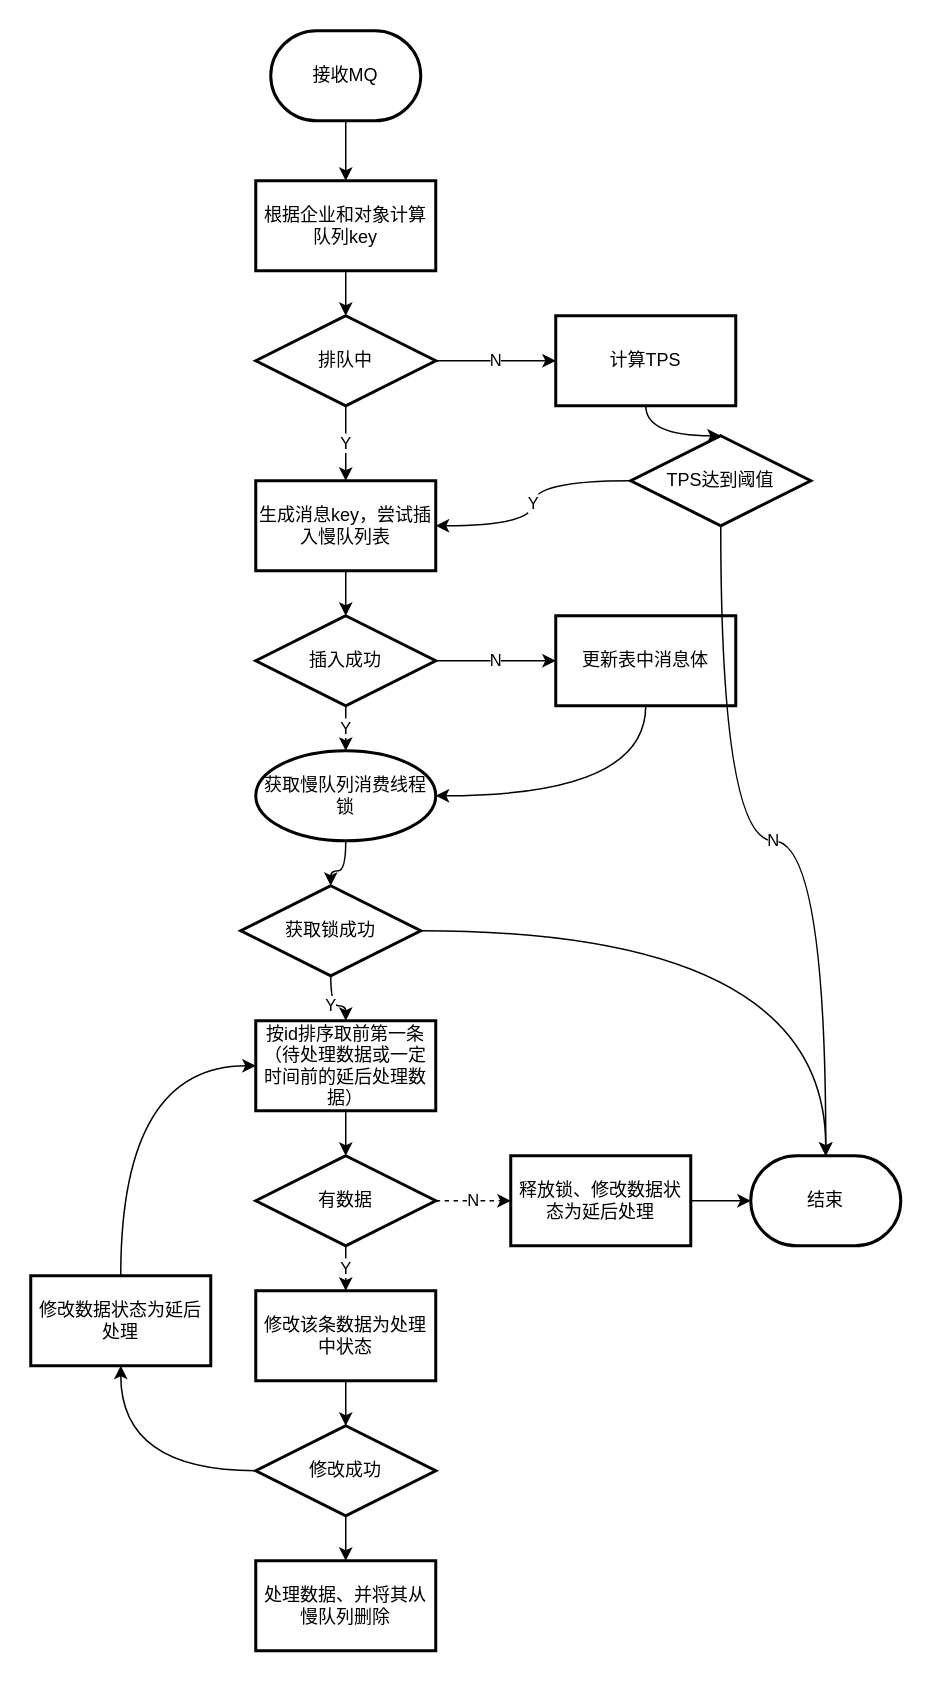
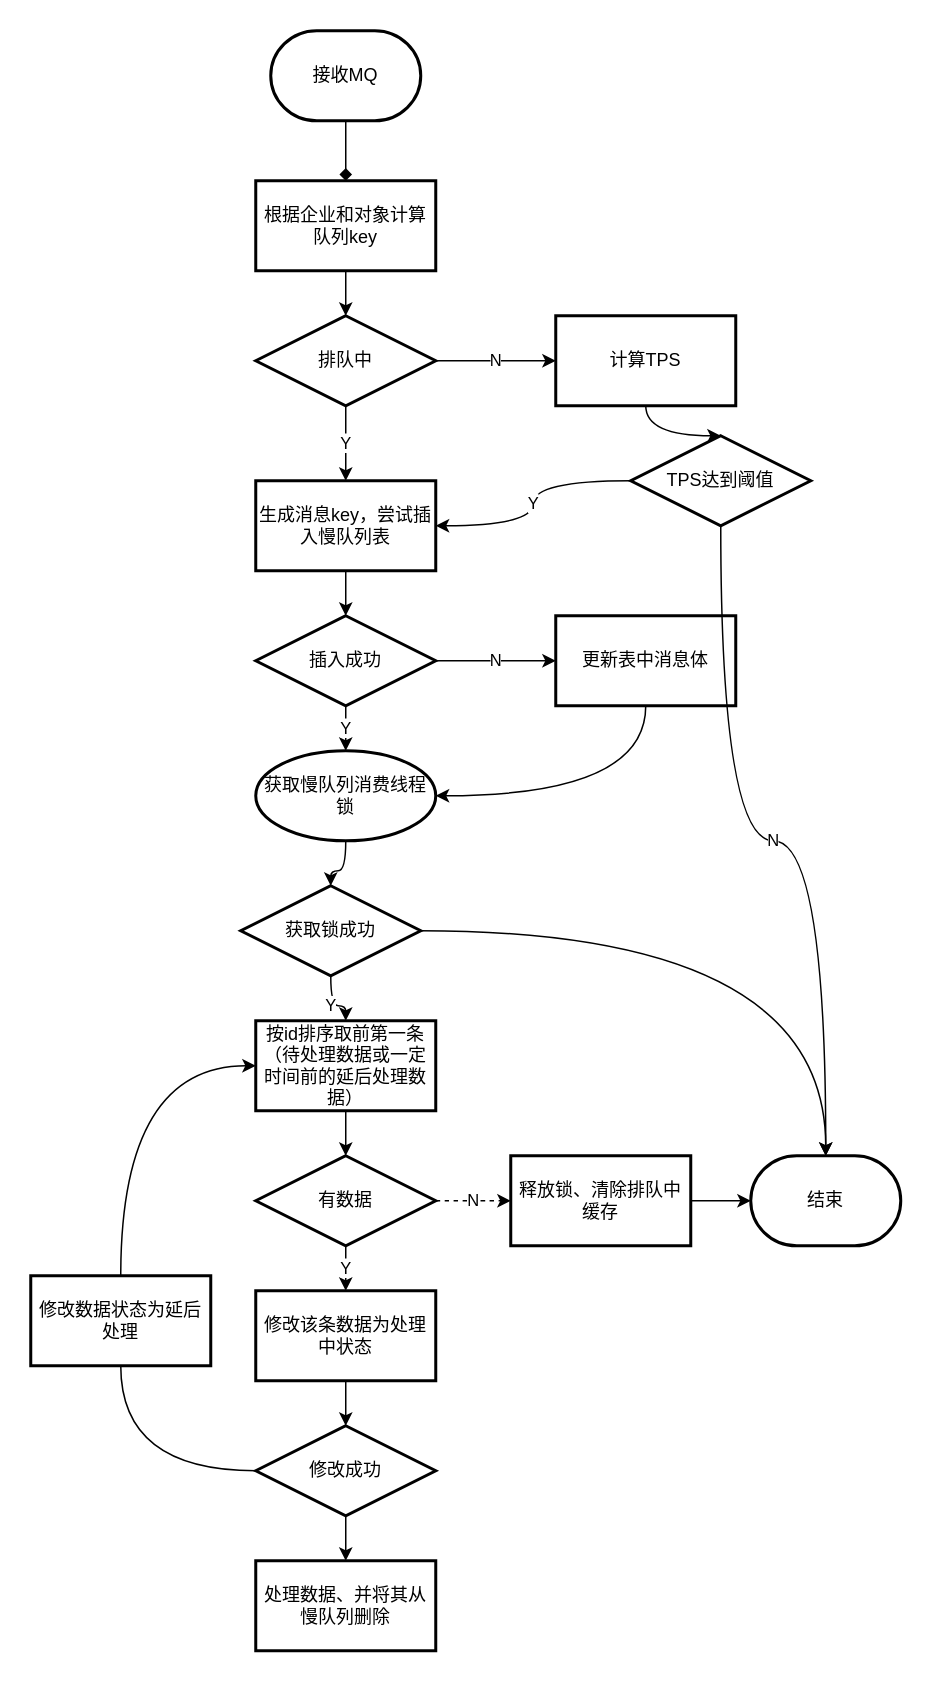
edge "接收MQ" -> "根据企业和对象计算队列key": arrowhead classic -> diamond
node "释放锁、修改数据状态为延后处理": label "释放锁、修改数据状态为延后处理" -> "释放锁、清除排队中缓存"
edge "修改成功" -> "修改数据状态为延后处理": arrowhead classic -> none
